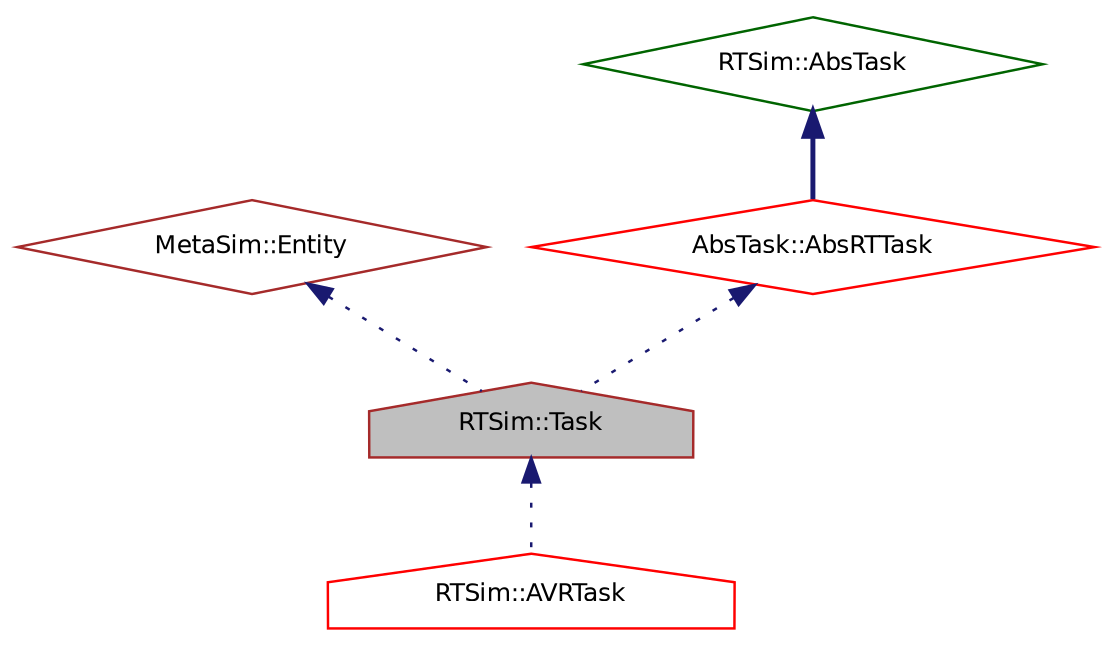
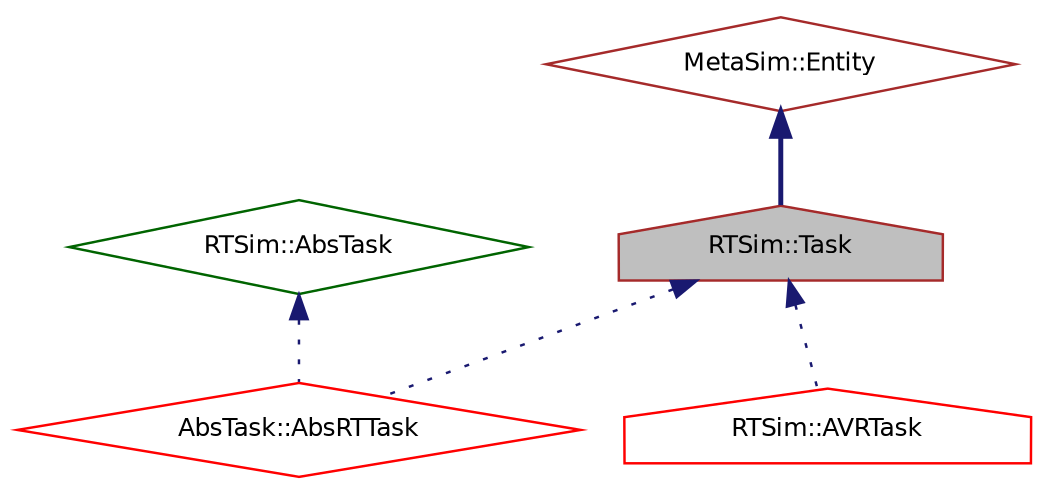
edge "AbsTask::AbsRTTask" -> "RTSim::AbsTask": style bold -> dotted
edge "RTSim::Task" -> "MetaSim::Entity": style dotted -> bold
edge "RTSim::Task" -> "AbsTask::AbsRTTask": reversed
